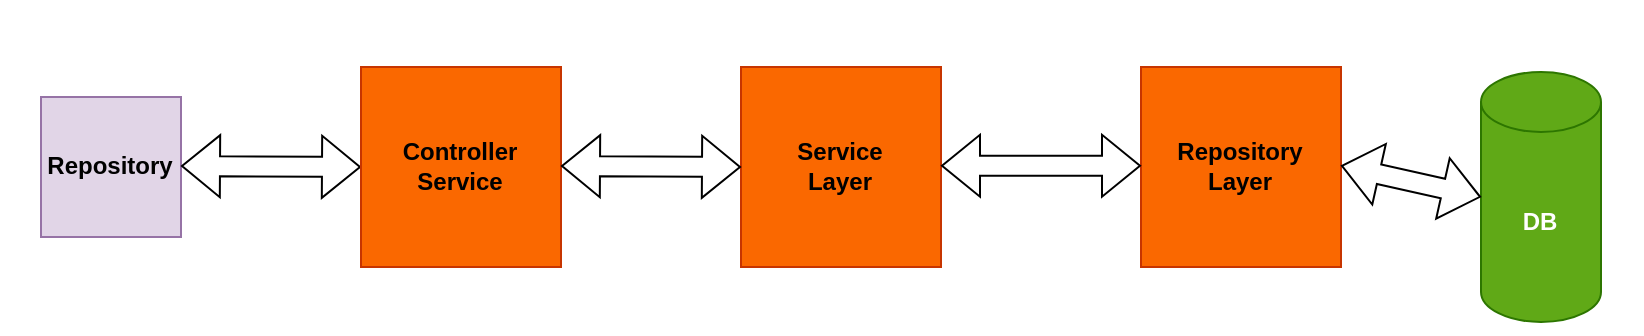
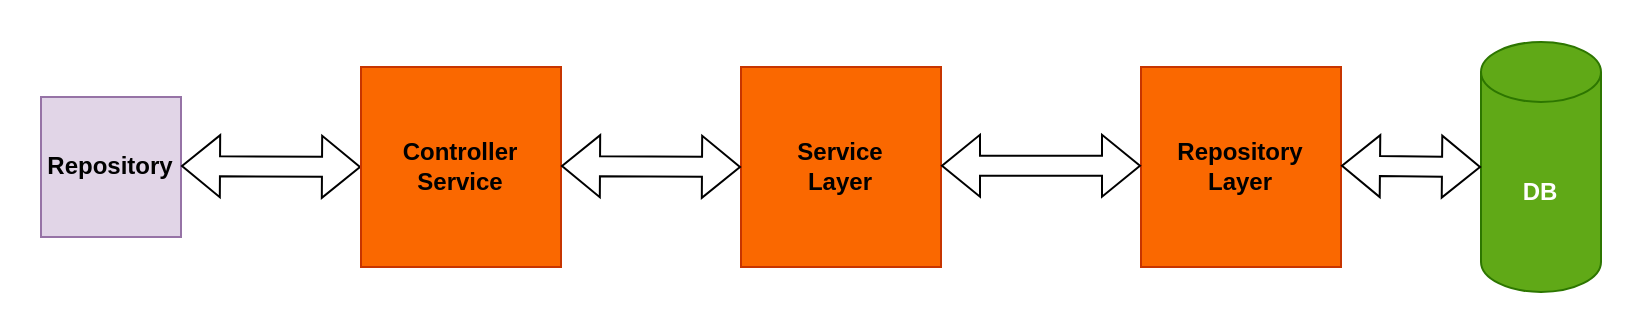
node "DB": moved (1541, 197) -> (1541, 167)
